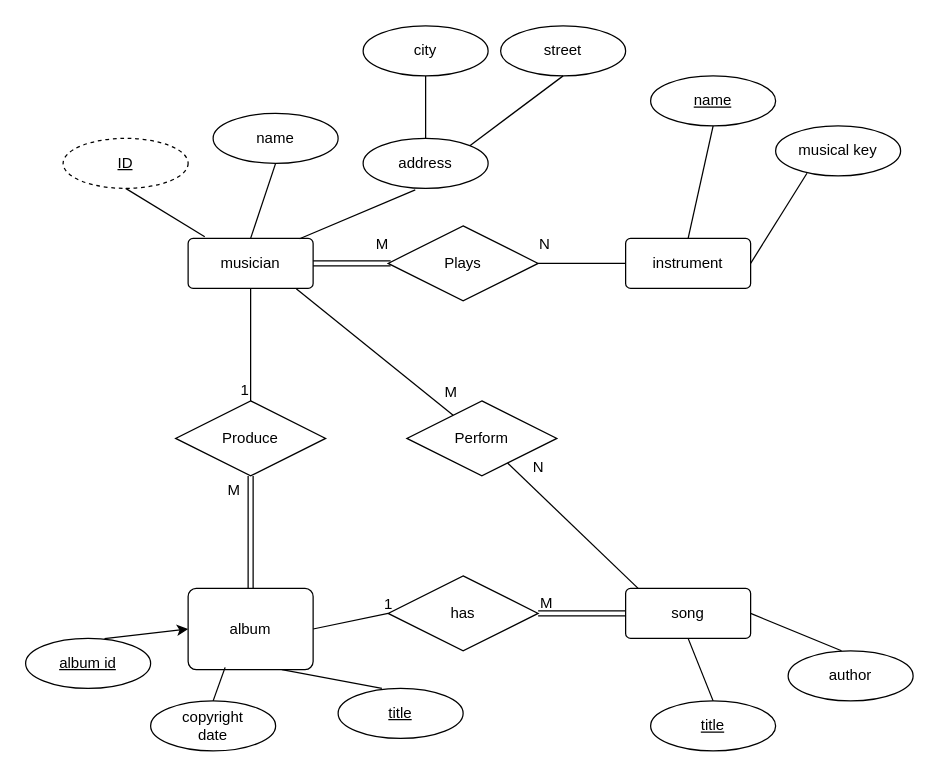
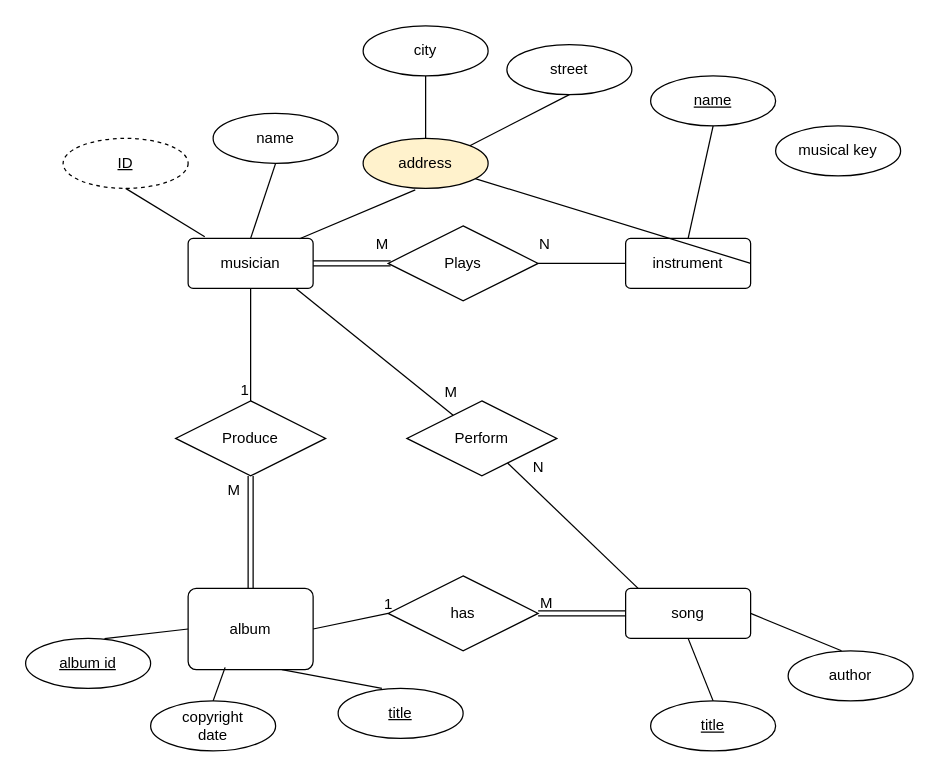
node "street": moved (563, 51) -> (569, 69)
node "address": fillcolor #ffffff -> #fff2cc
edge "musical key" -- "instrument": now "address" -- "instrument"
edge "album id" -> "album": arrowhead classic -> none
